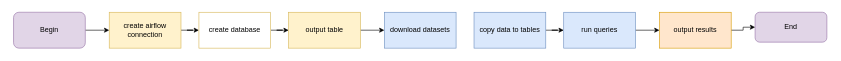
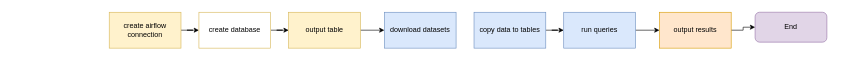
node "Begin": removed
edge "Begin" -> "create airflow connection": removed
